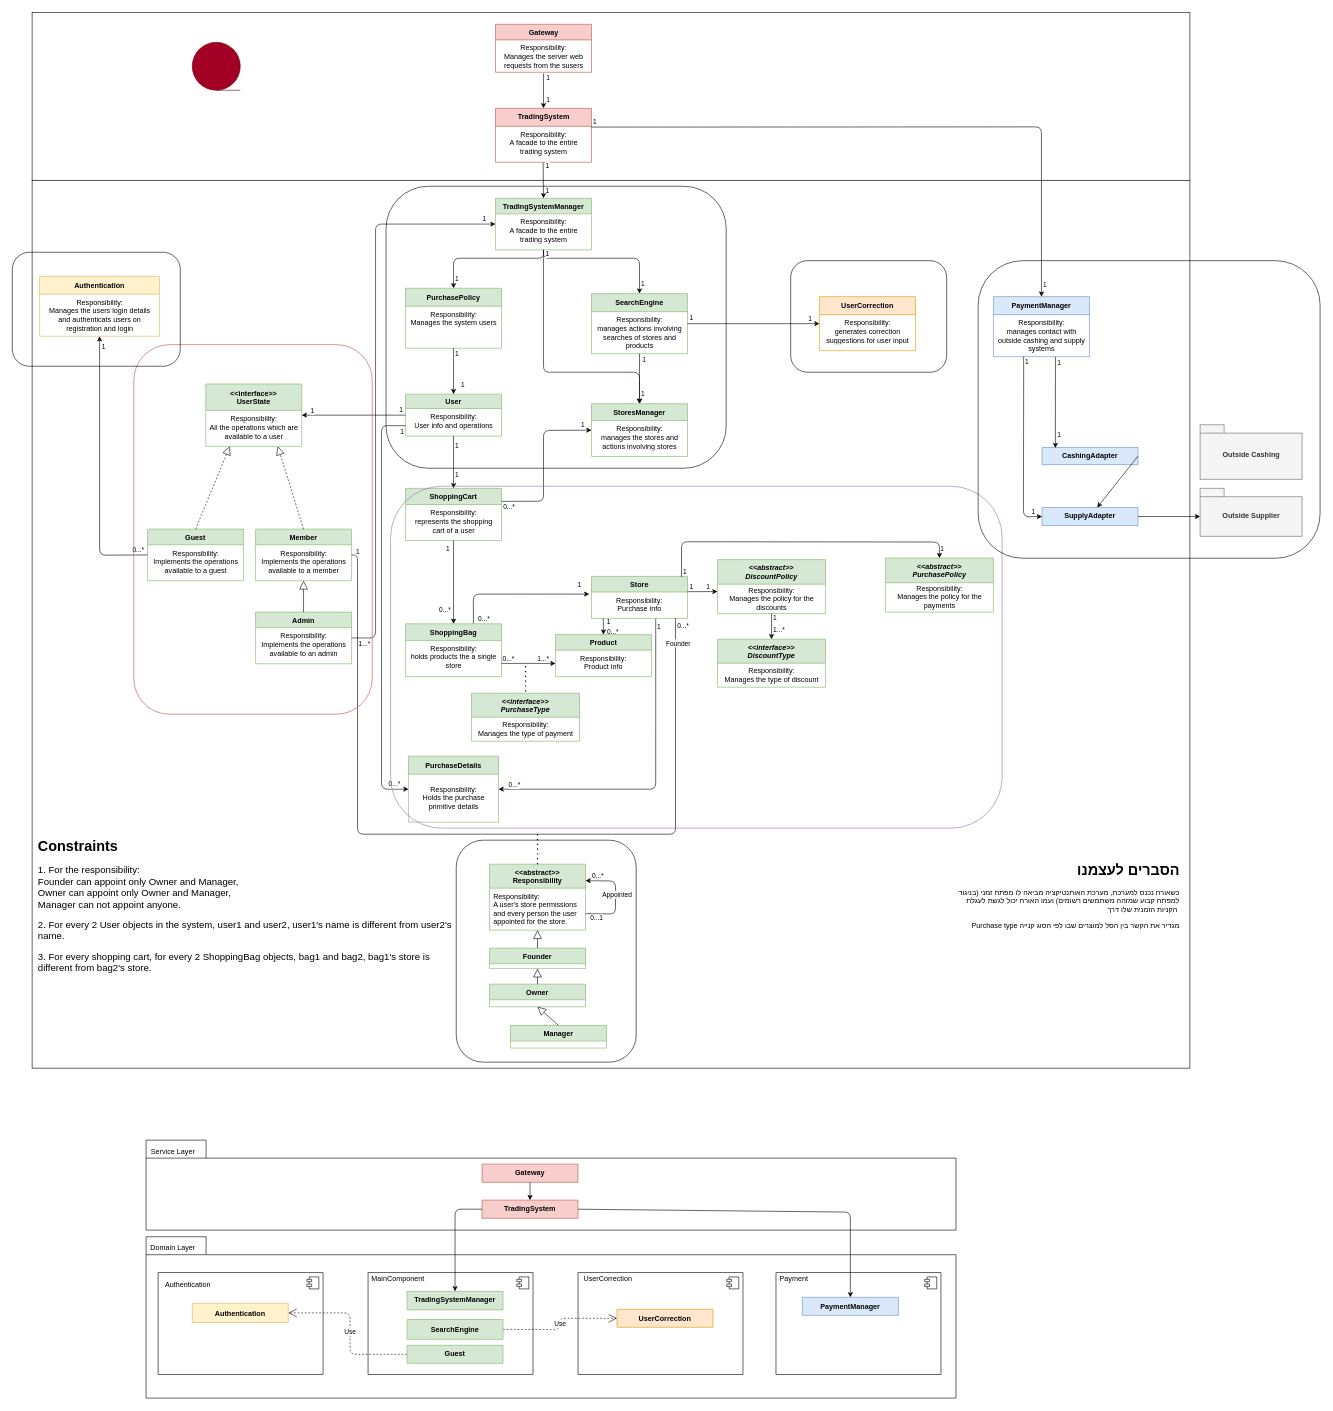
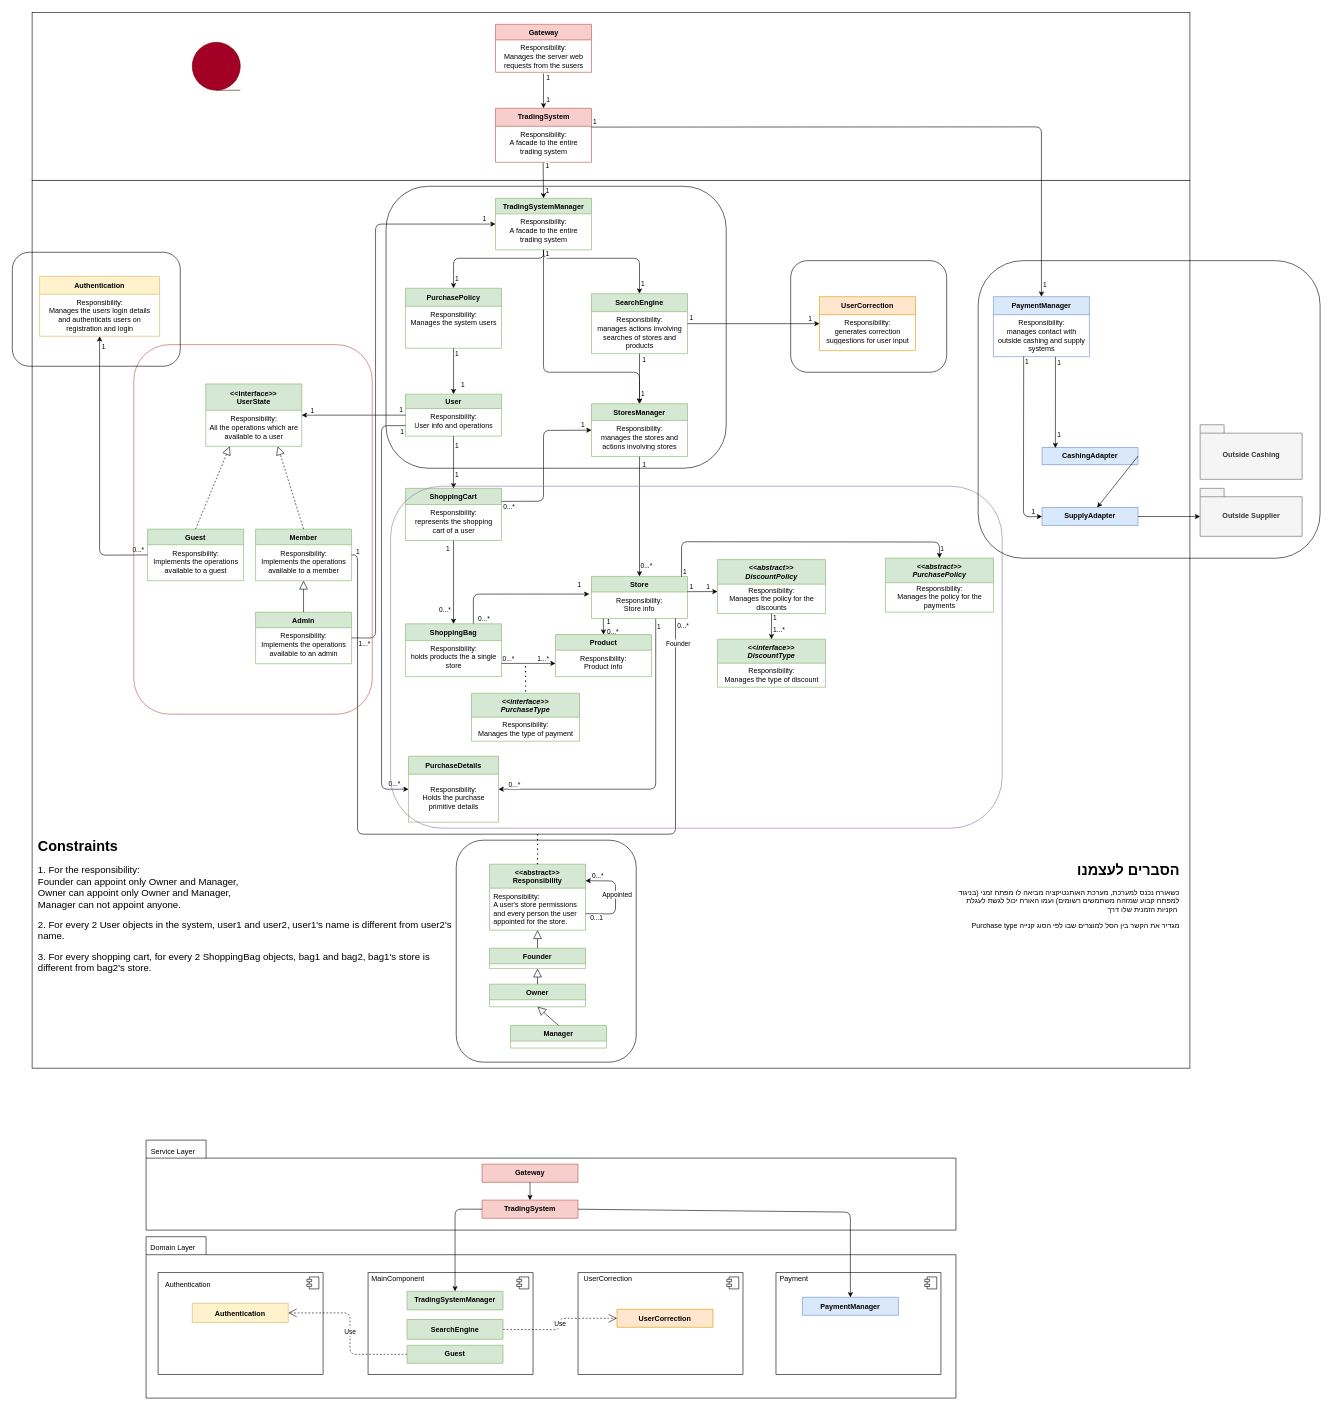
edge "StoresManager" -> "Store": added, labels "1", "0...*"
node "Responsibility: Purchase info": label "Responsibility: Purchase info" -> "Responsibility: Store info"
